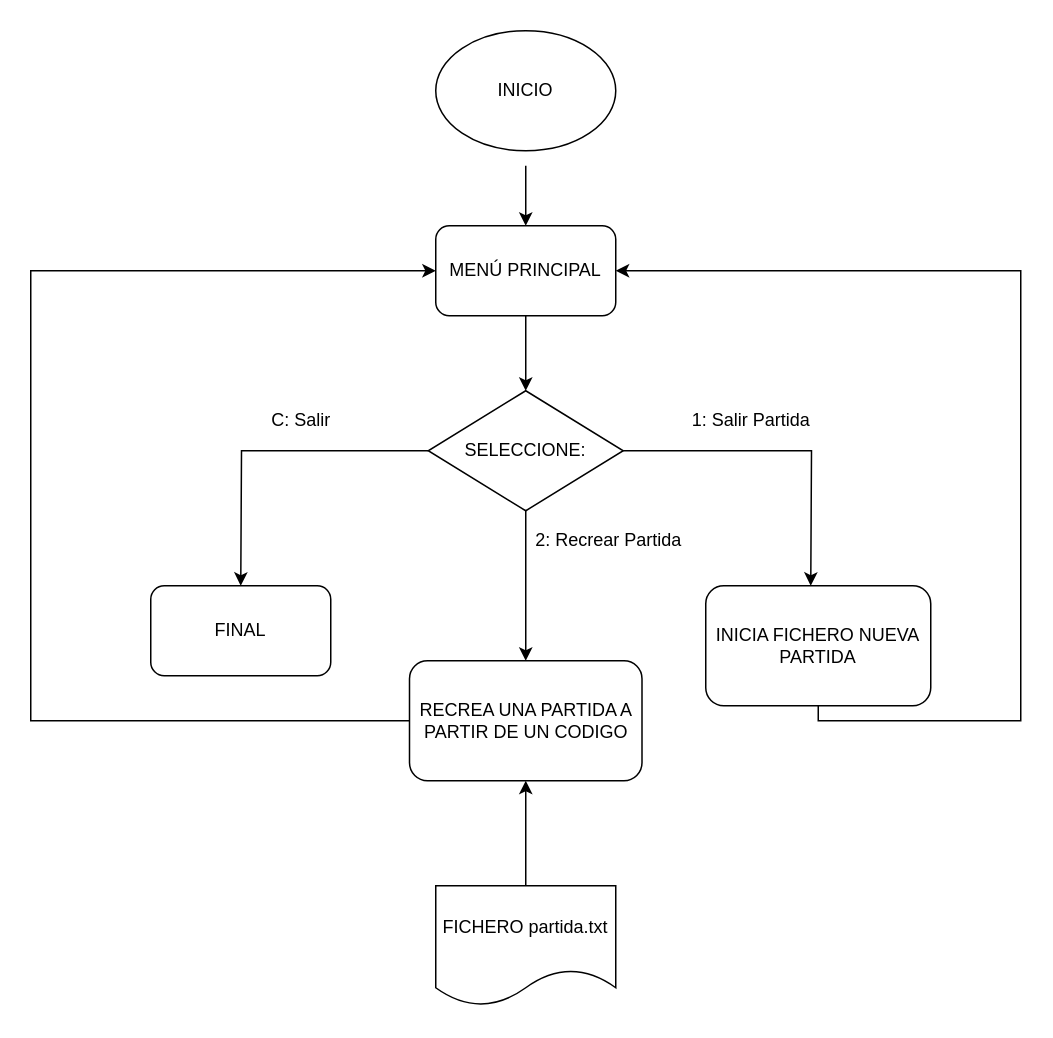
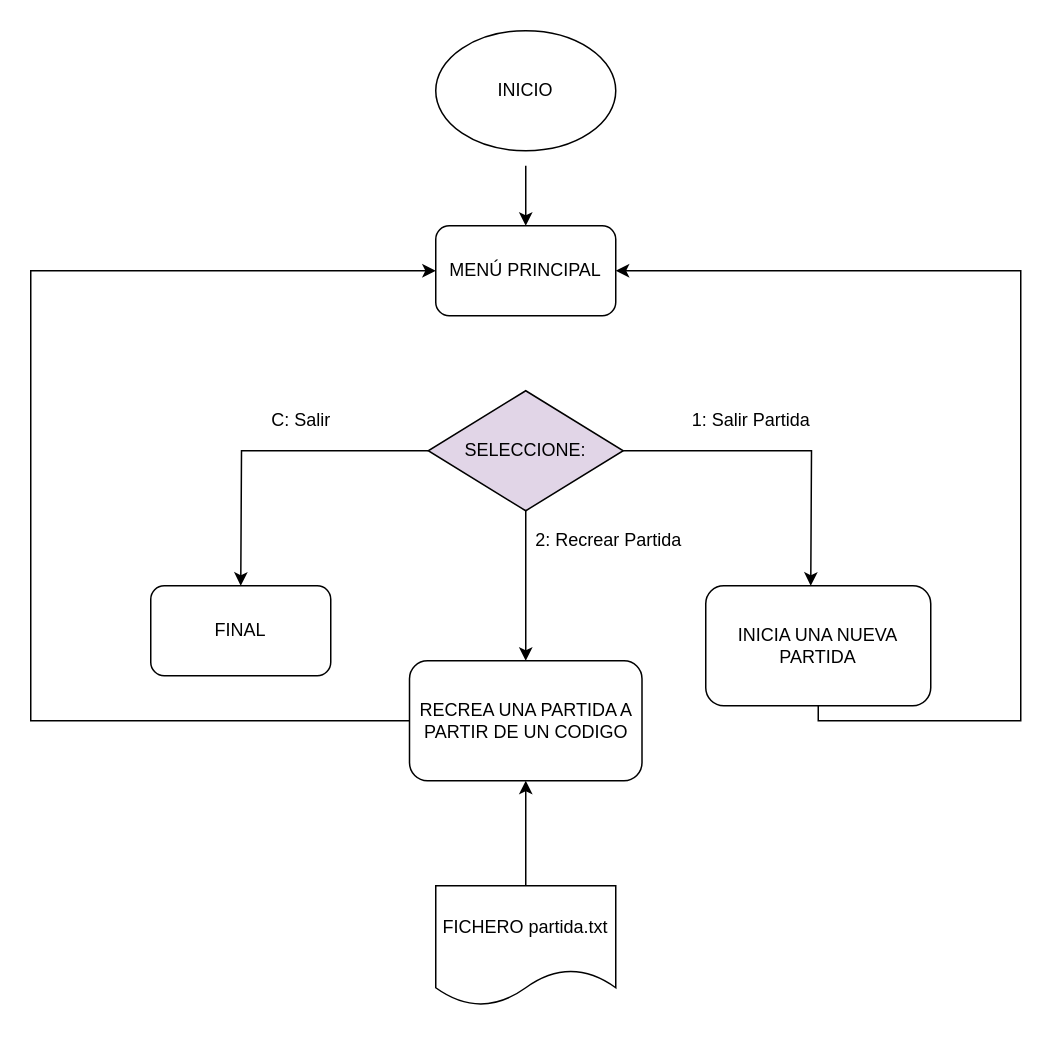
edge "MENÚ PRINCIPAL" -> "SELECCIONE:": removed
node "SELECCIONE:": fillcolor #ffffff -> #e1d5e7
node "INICIA FICHERO NUEVA PARTIDA": label "INICIA FICHERO NUEVA PARTIDA" -> "INICIA UNA NUEVA PARTIDA"
